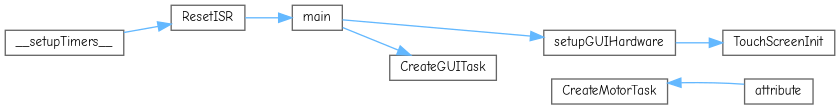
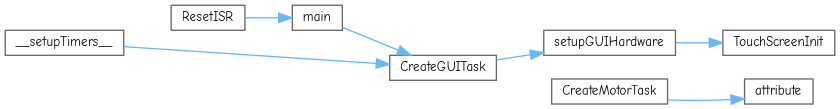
edge "main" -> "setupGUIHardware": now "CreateGUITask" -> "setupGUIHardware"
edge "__setupTimers__" -> "ResetISR": now "__setupTimers__" -> "CreateGUITask"
edge "attribute" -> "CreateMotorTask": reversed
